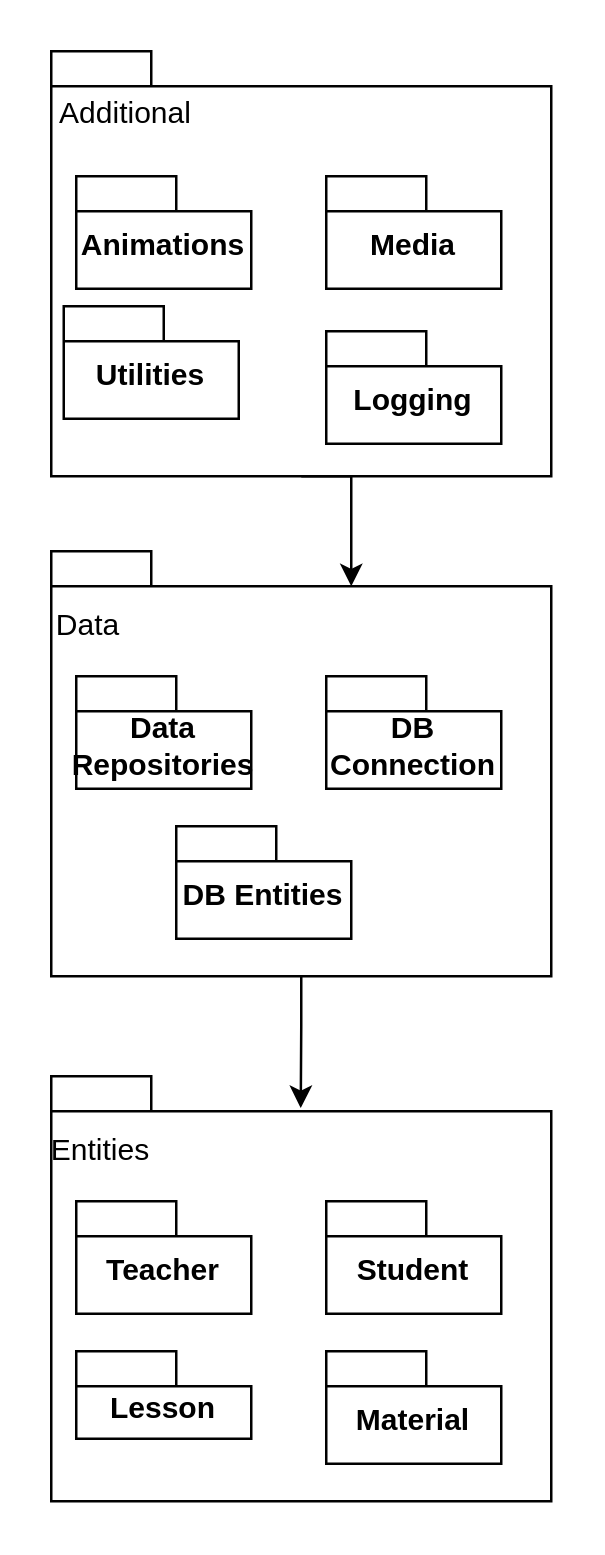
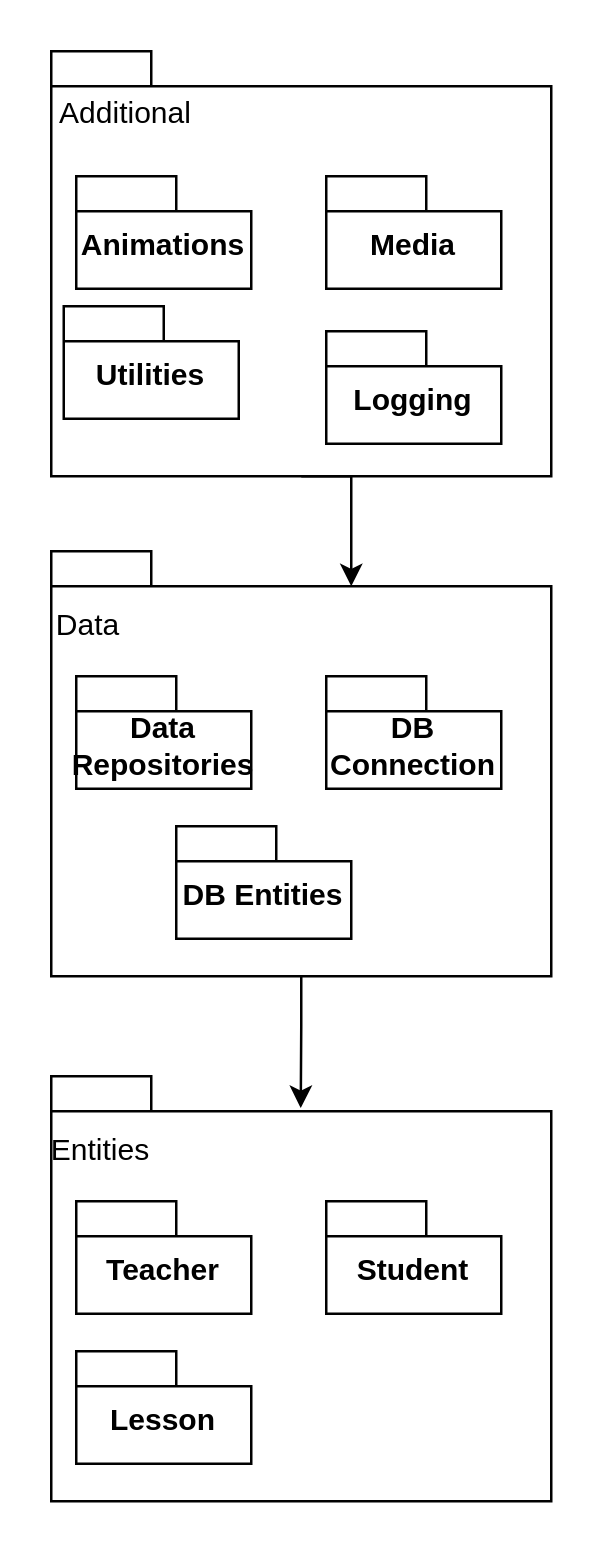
node "Lesson": size 175x88 -> 175x113
node "Material": removed
